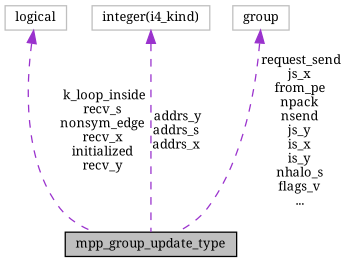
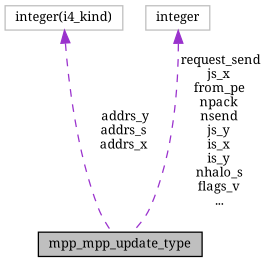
node "logical": removed
node "group": label "group" -> "integer"
node "mpp_group_update_type": label "mpp_group_update_type" -> "mpp_mpp_update_type"
